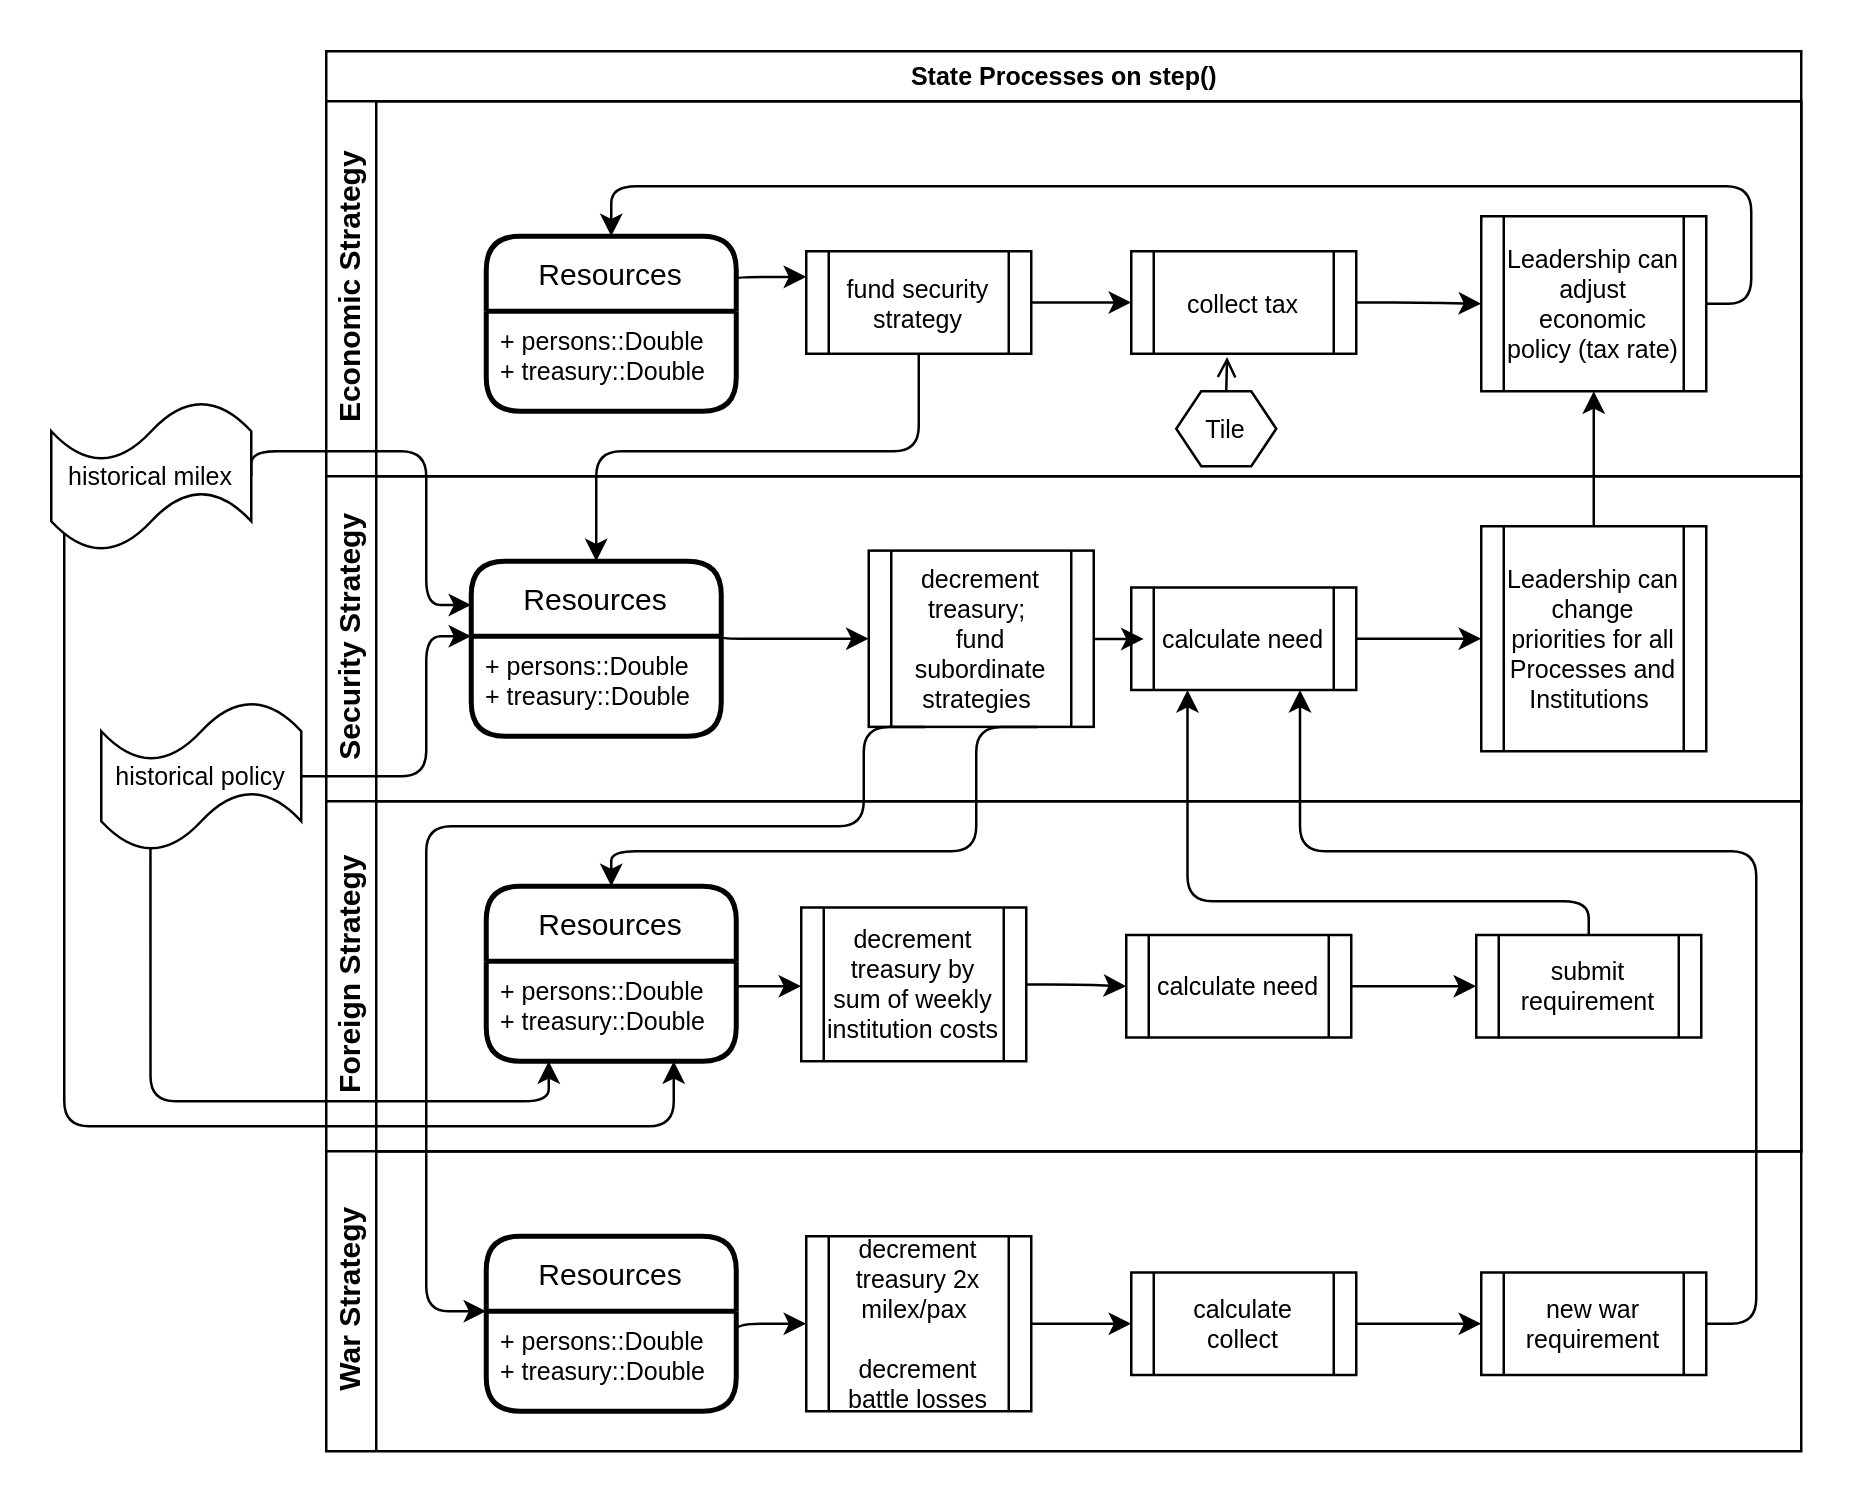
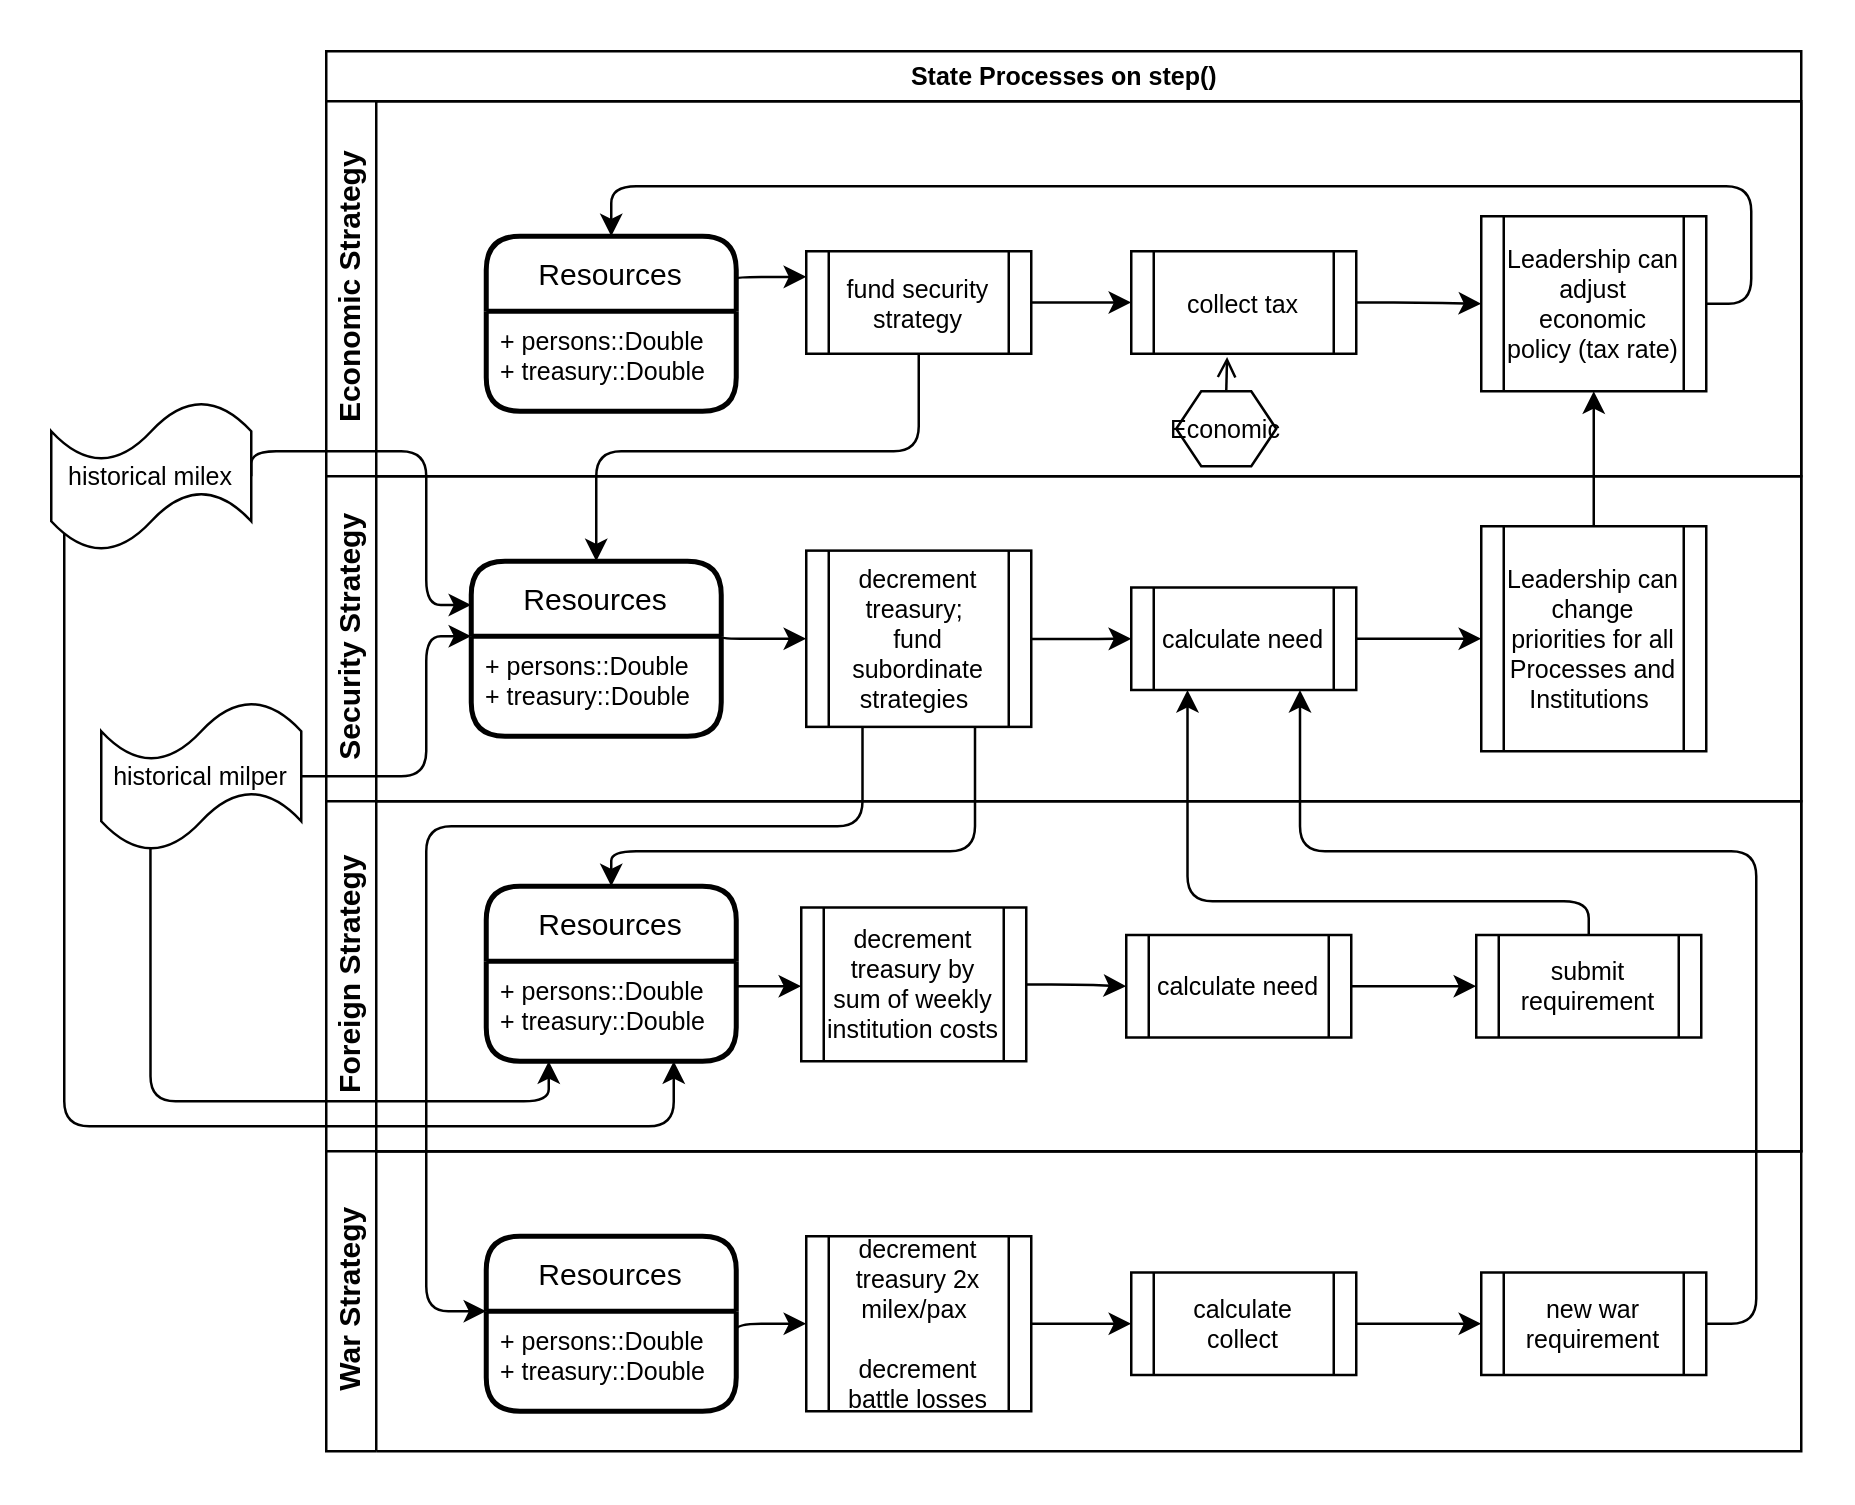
node "Tile": label "Tile" -> "Economic"
node "decrement treasury; fund subordinate strategies": moved (981, 639) -> (919, 639)
node "historical policy": label "historical policy" -> "historical milper"
